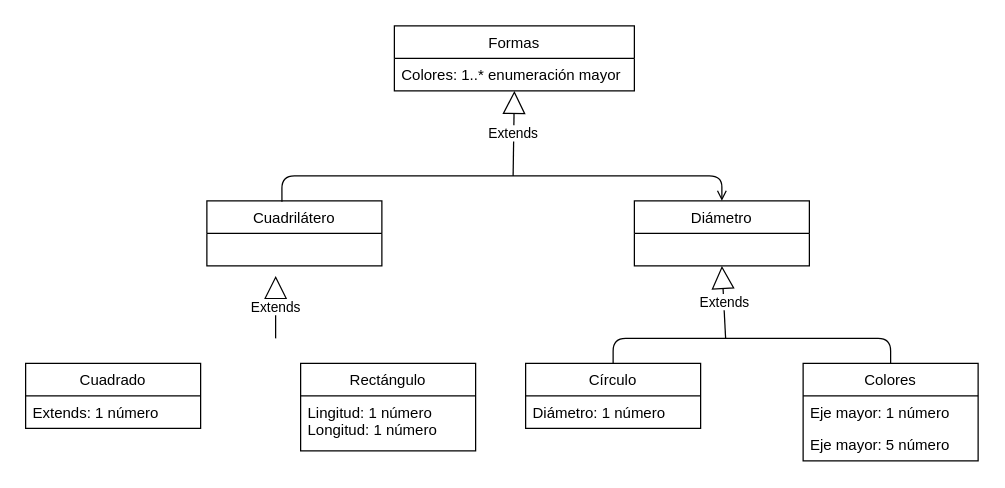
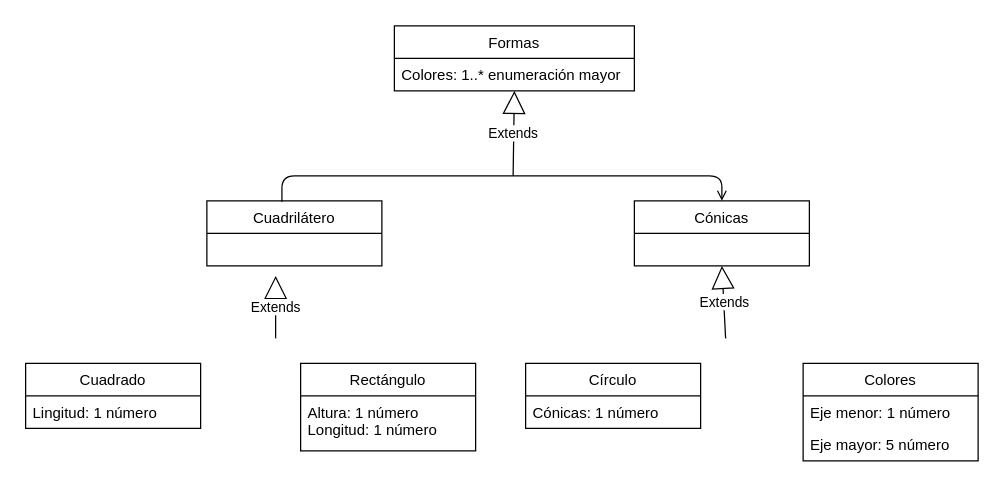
node "Diámetro": label "Diámetro" -> "Cónicas"
edge "Círculo" -- "Colores": removed
node "Extends: 1 número": label "Extends: 1 número" -> "Lingitud: 1 número"
node "Lingitud: 1 número Longitud: 1 número": label "Lingitud: 1 número Longitud: 1 número" -> "Altura: 1 número Longitud: 1 número"
node "Diámetro: 1 número": label "Diámetro: 1 número" -> "Cónicas: 1 número"
node "Eje mayor: 1 número": label "Eje mayor: 1 número" -> "Eje menor: 1 número"
